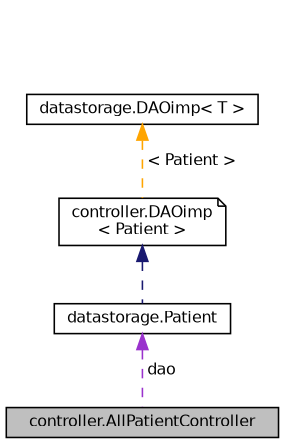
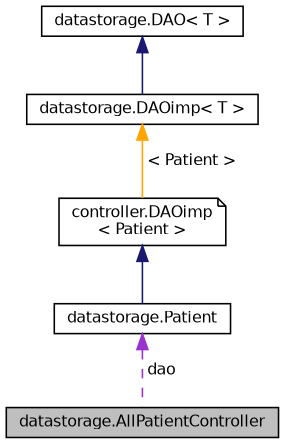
node "datastorage.DAO< T >": added
edge "controller.DAOimp < Patient >" -> "datastorage.DAOimp< T >": style dashed -> solid
edge "datastorage.Patient" -> "controller.DAOimp < Patient >": style dashed -> solid
node "controller.AllPatientController": label "controller.AllPatientController" -> "datastorage.AllPatientController"
